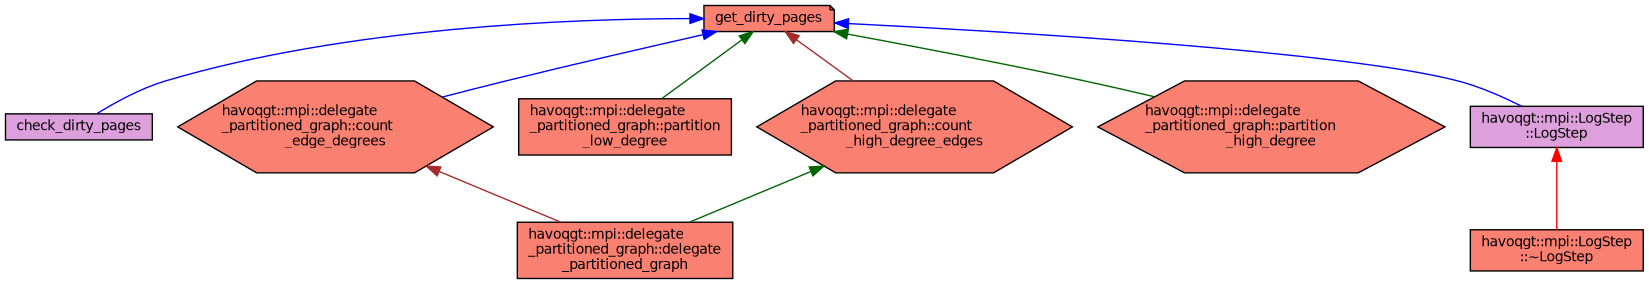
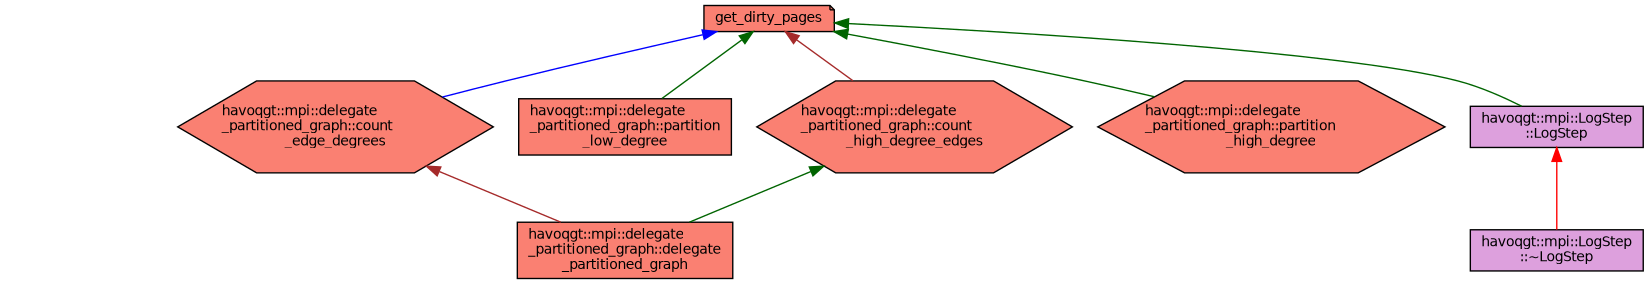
edge "havoqgt::mpi::LogStep ::LogStep" -> "get_dirty_pages": color blue -> darkgreen
node "check_dirty_pages": removed
node "havoqgt::mpi::LogStep ::~LogStep": fillcolor salmon -> plum
